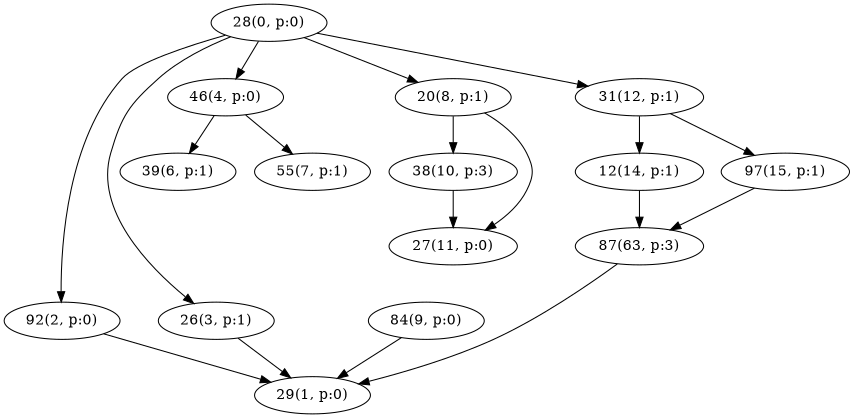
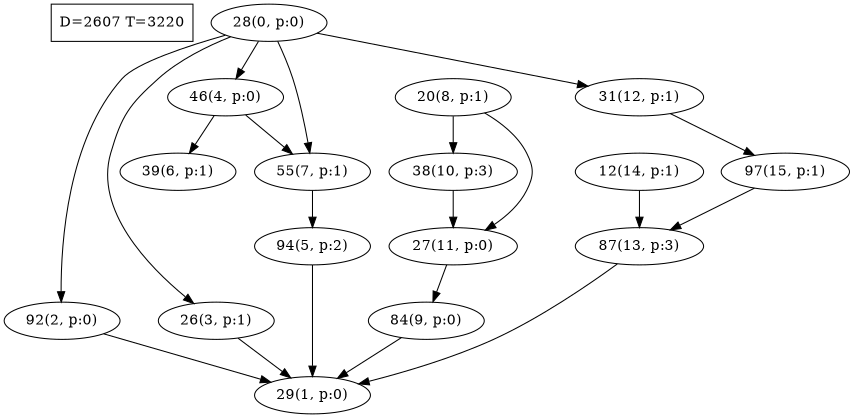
node "D=2607 T=3220": added
edge "28(0, p:0)" -> "20(8, p:1)": now "28(0, p:0)" -> "55(7, p:1)"
edge "31(12, p:1)" -> "12(14, p:1)": removed
node "94(5, p:2)": added
node "87(63, p:3)": label "87(63, p:3)" -> "87(13, p:3)"
edge "27(11, p:0)" -> "84(9, p:0)": added
